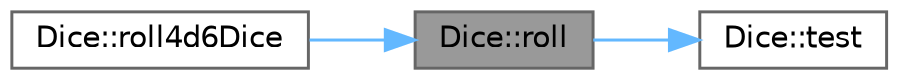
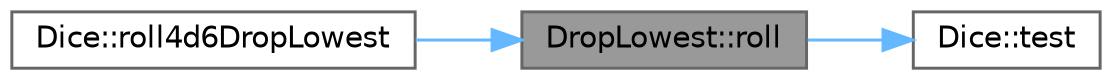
node "Dice::roll4d6Dice": label "Dice::roll4d6Dice" -> "Dice::roll4d6DropLowest"
node "Dice::roll": label "Dice::roll" -> "DropLowest::roll"
